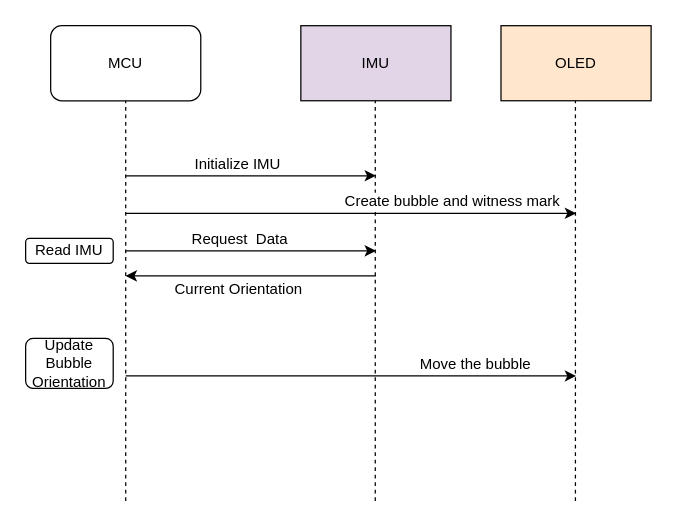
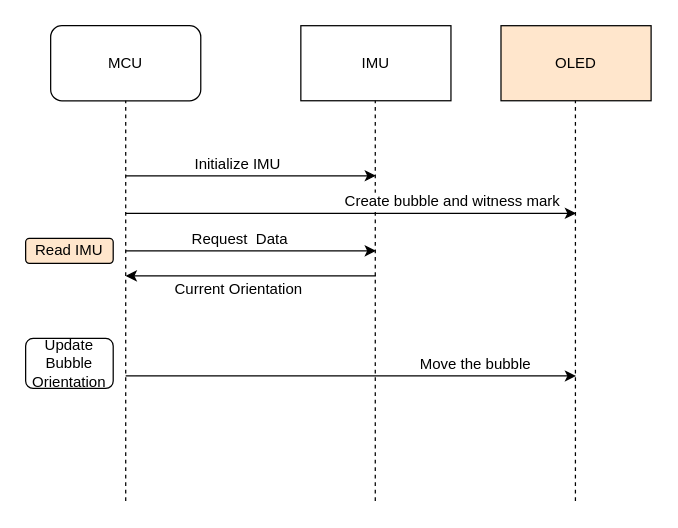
node "IMU": fillcolor #e1d5e7 -> #ffffff
node "Read IMU": fillcolor #ffffff -> #ffe6cc
